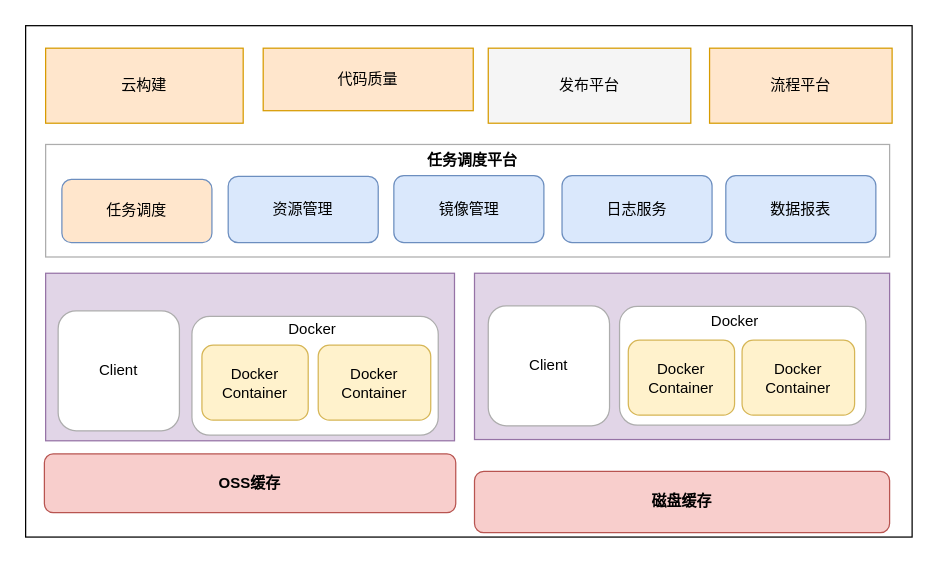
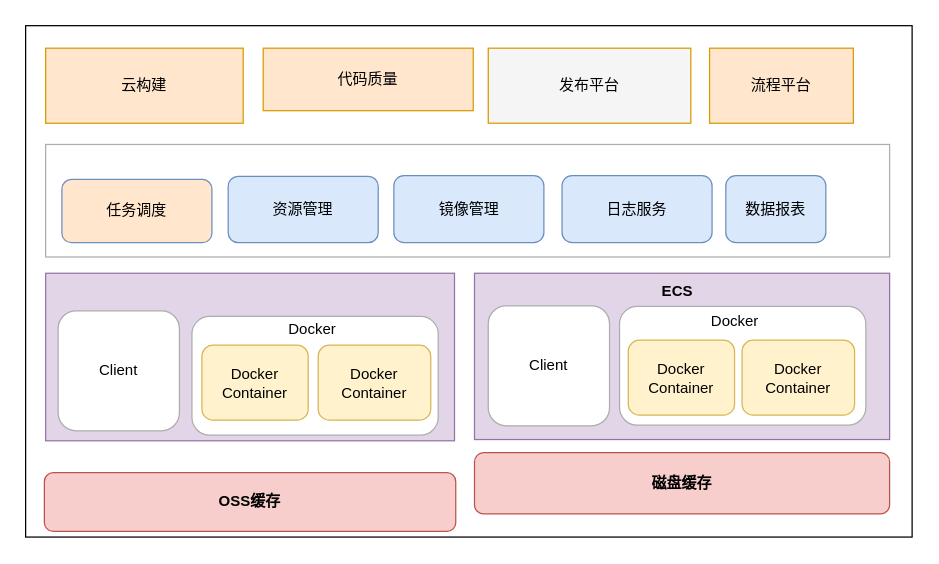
node "流程平台": size 183x75 -> 144x75
node "任务调度平台": removed
node "数据报表": size 150x67 -> 100x67
node "ECS": added
node "OSS缓存": moved (250, 483) -> (250, 502)
node "磁盘缓存": moved (682, 502) -> (682, 483)
